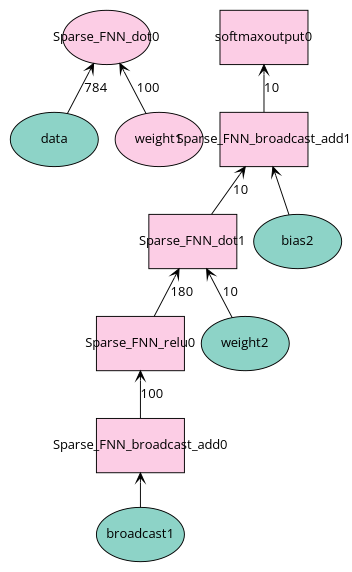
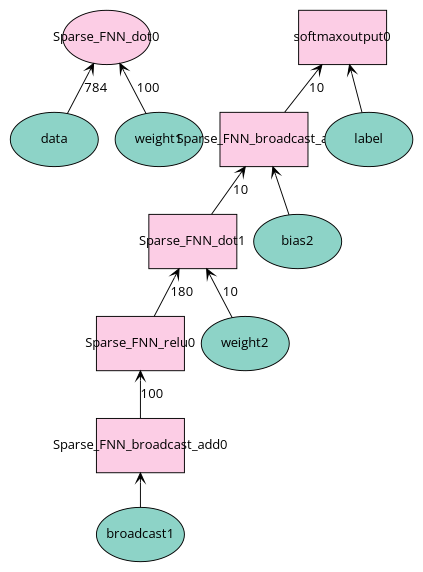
node "weight1": fillcolor #fccde5 -> #8dd3c7
node "label": added
